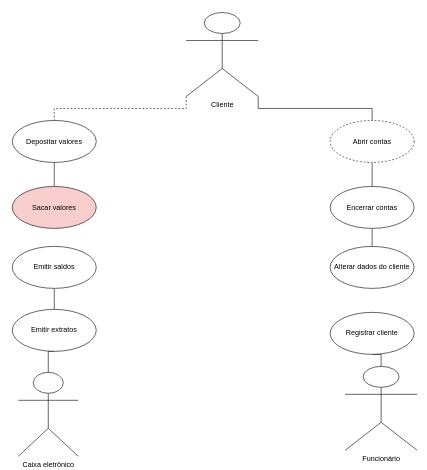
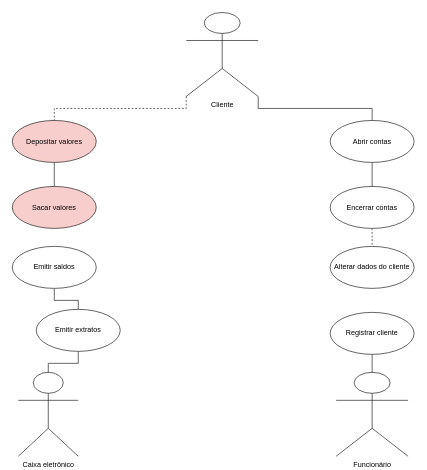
node "Depositar valores": fillcolor #ffffff -> #f8cecc
node "Abrir contas": style dashed -> solid
edge "Encerrar contas" -- "Alterar dados do cliente": style solid -> dashed
node "Emitir extratos": moved (54, 330) -> (78, 330)
node "Funcionário": moved (381, 408) -> (372, 414)
